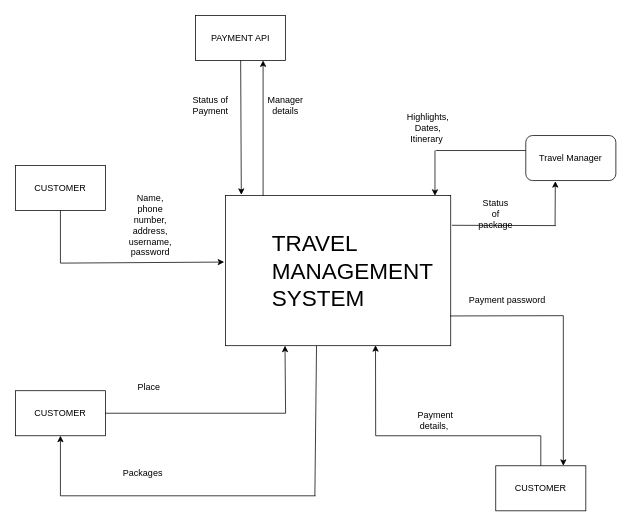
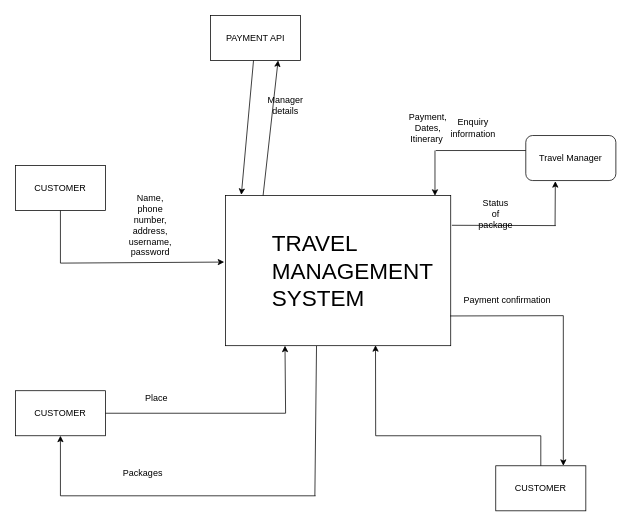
node "PAYMENT API": moved (240, 38) -> (255, 38)
node "Status of Payment": removed
node "Highlights, Dates, Itinerary": label "Highlights, Dates, Itinerary" -> "Payment, Dates, Itinerary"
node "Enquiry information": added
node "Payment password": label "Payment password" -> "Payment confirmation"
node "Place": moved (150, 387) -> (158, 398)
node "Payment details,": removed
